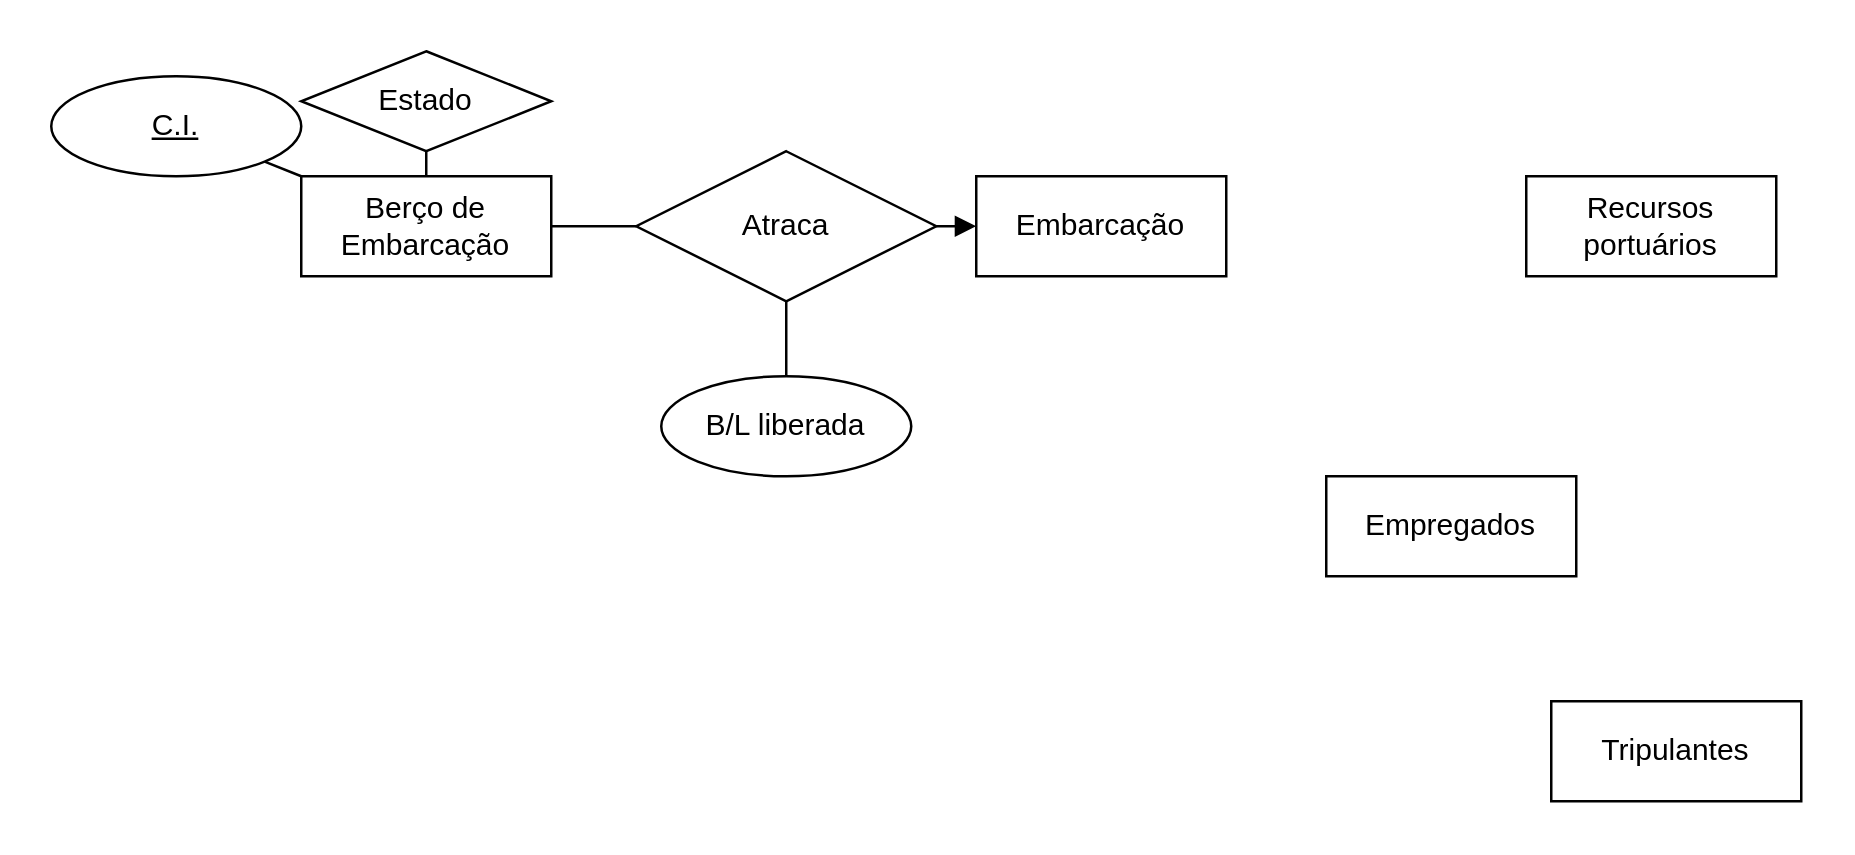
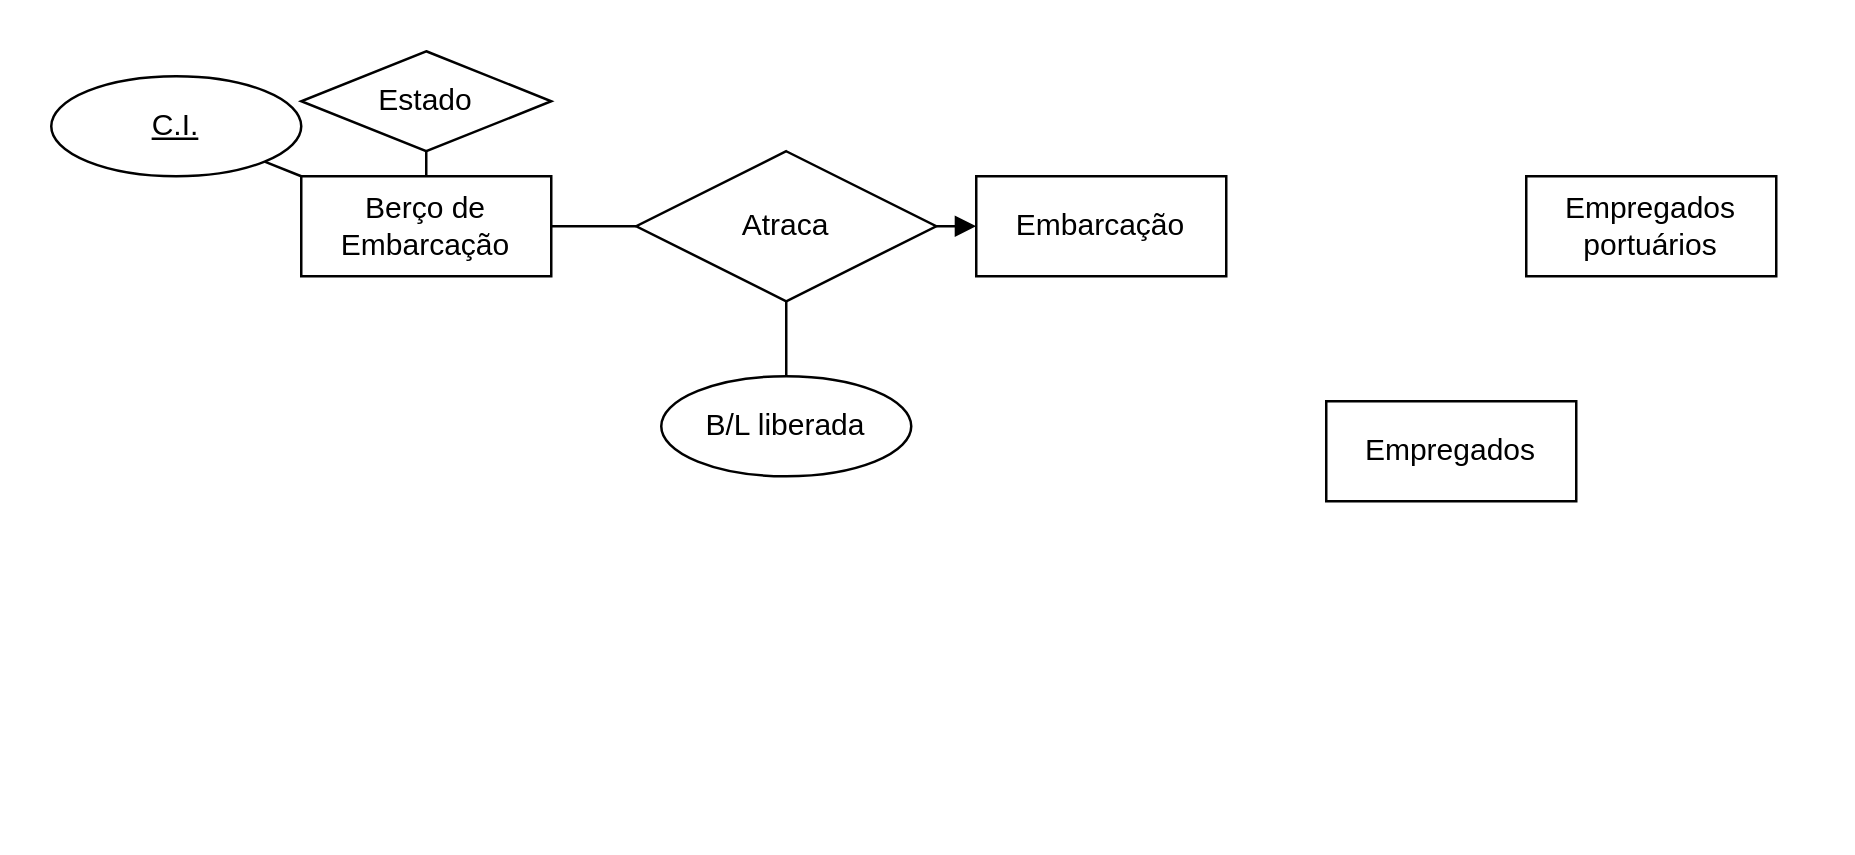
node "Recursos portuários": label "Recursos portuários" -> "Empregados portuários"
node "Empregados": moved (1451, 526) -> (1451, 451)
node "Tripulantes": removed
